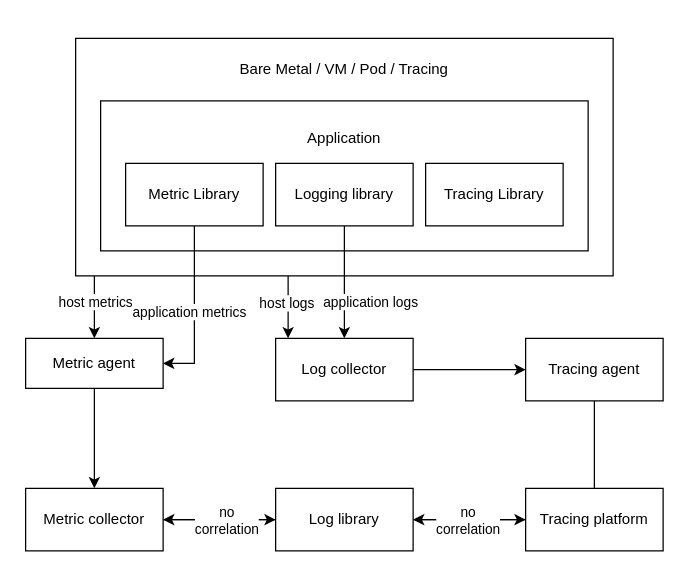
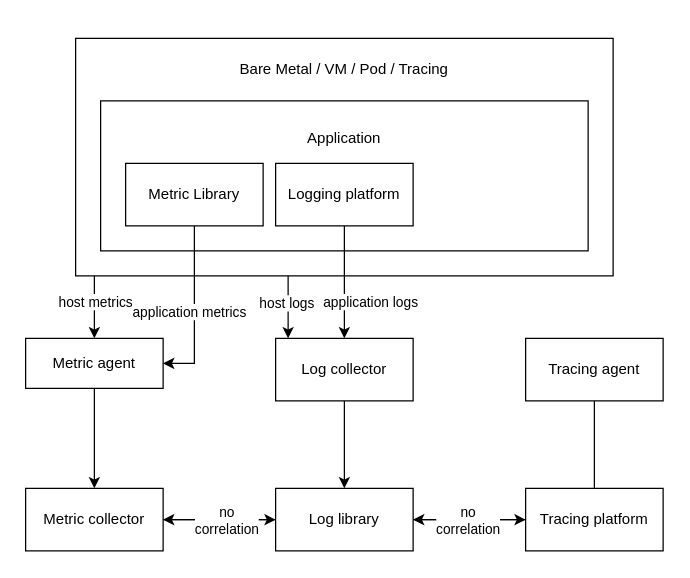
node "Logging library": label "Logging library" -> "Logging platform"
node "Tracing Library": removed
edge "Log collector" -> "Tracing agent": now "Log collector" -> "Log library"
